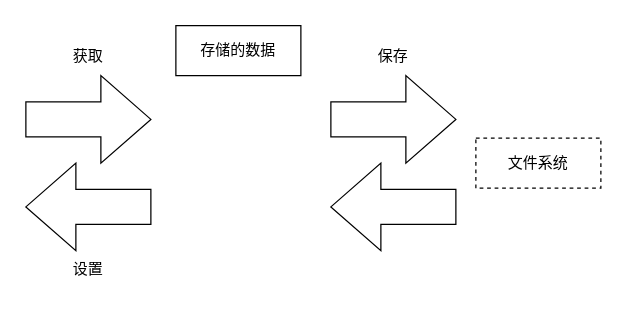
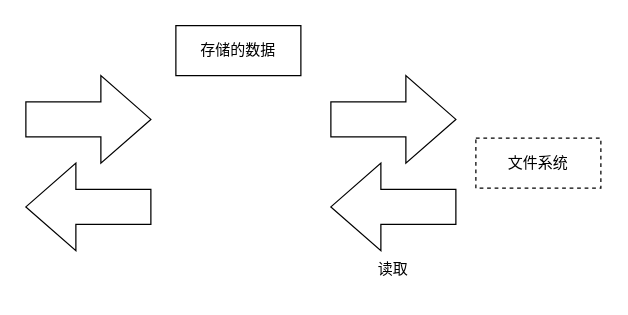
node "获取": removed
node "保存": removed
node "设置": removed
node "读取": added
